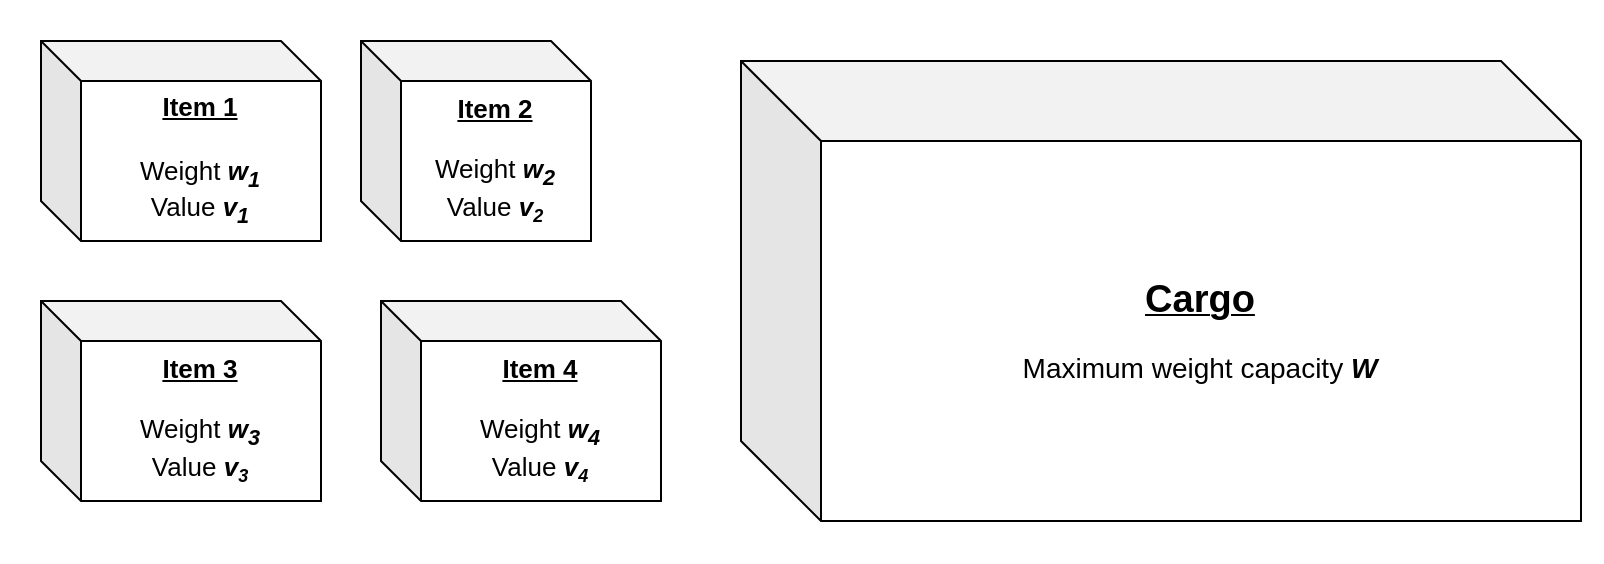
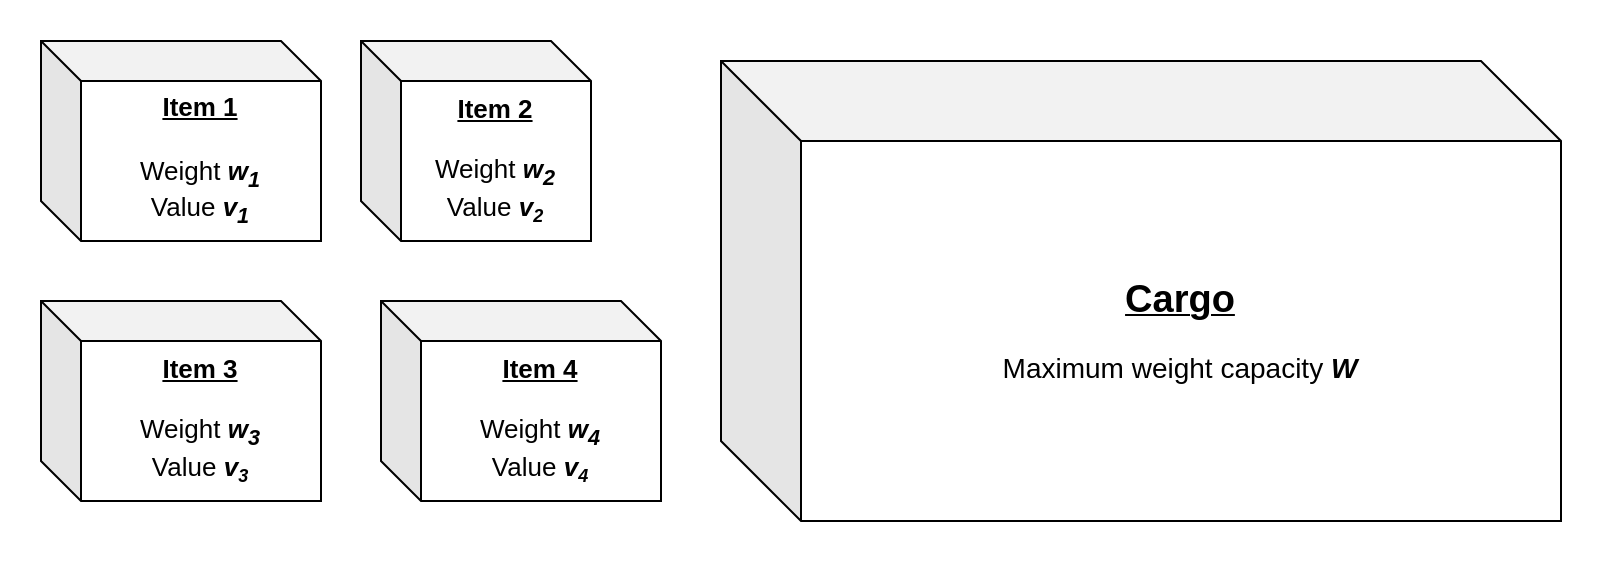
node "Cargo Maximum weight capacity W": moved (1161, 291) -> (1141, 291)
